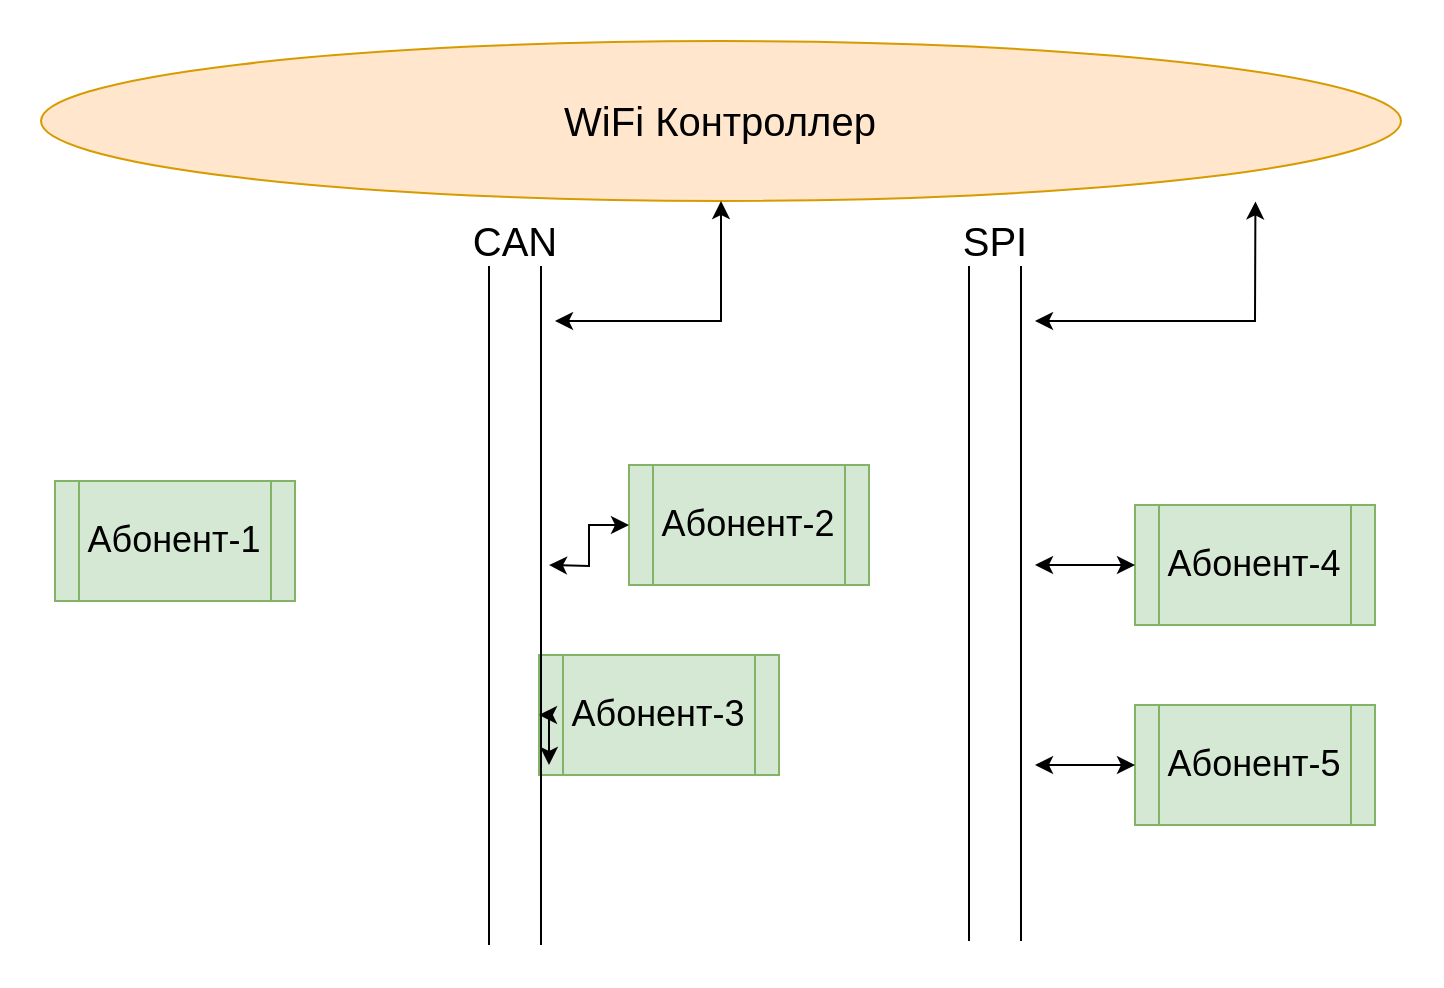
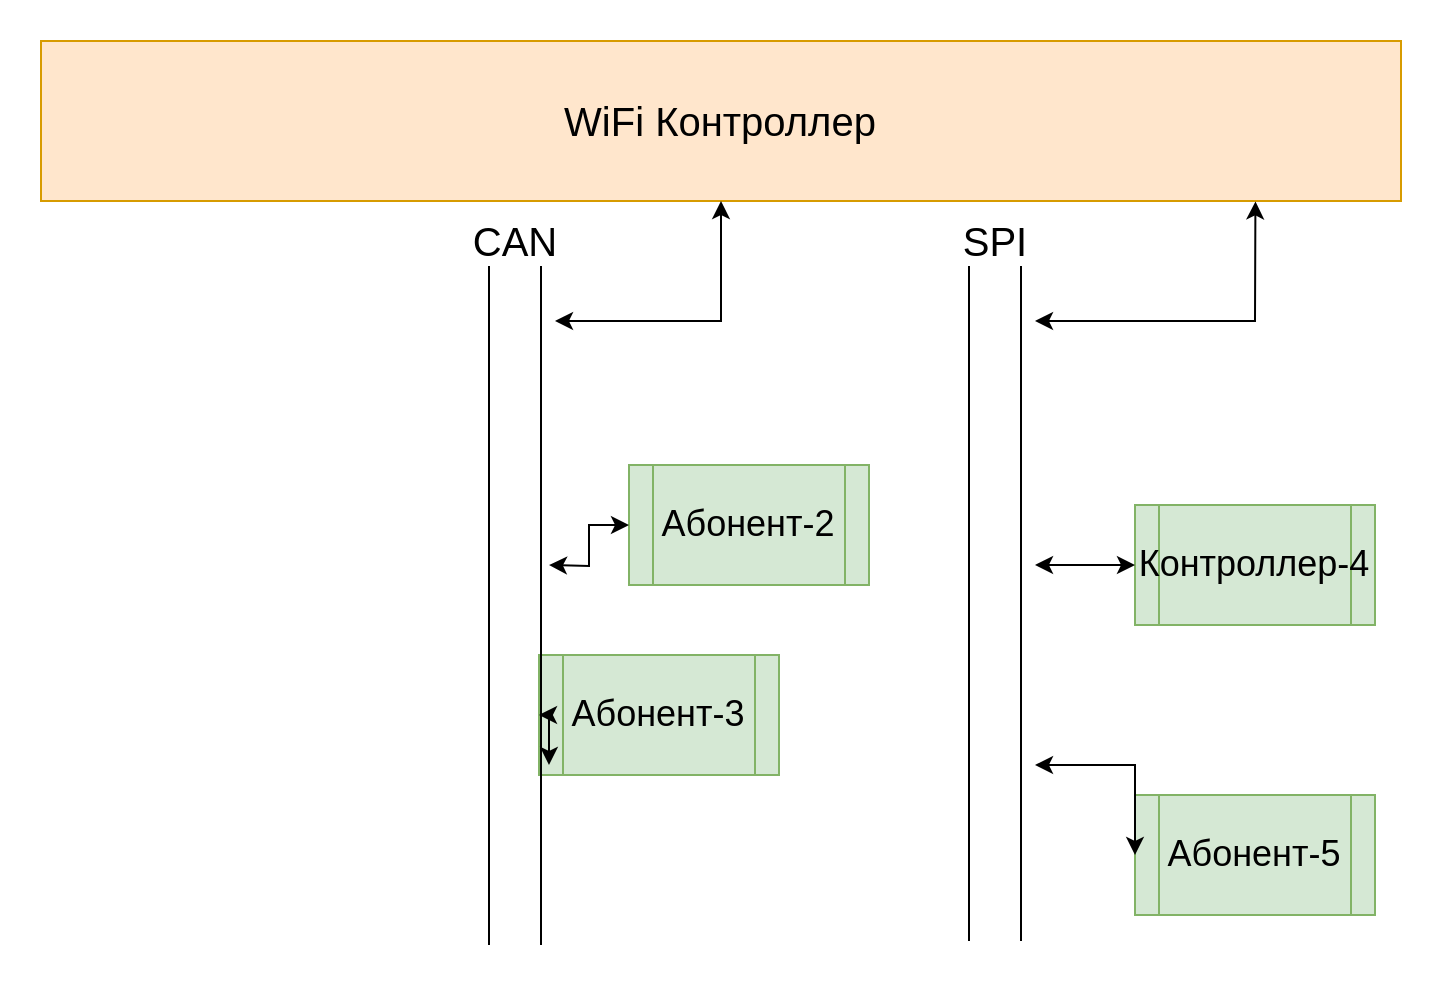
node "WiFi Контроллер": shape ellipse -> rectangle
node "Абонент-1": removed
node "Абонент-4": label "Абонент-4" -> "Контроллер-4"
node "Абонент-5": moved (1255, 765) -> (1255, 855)
